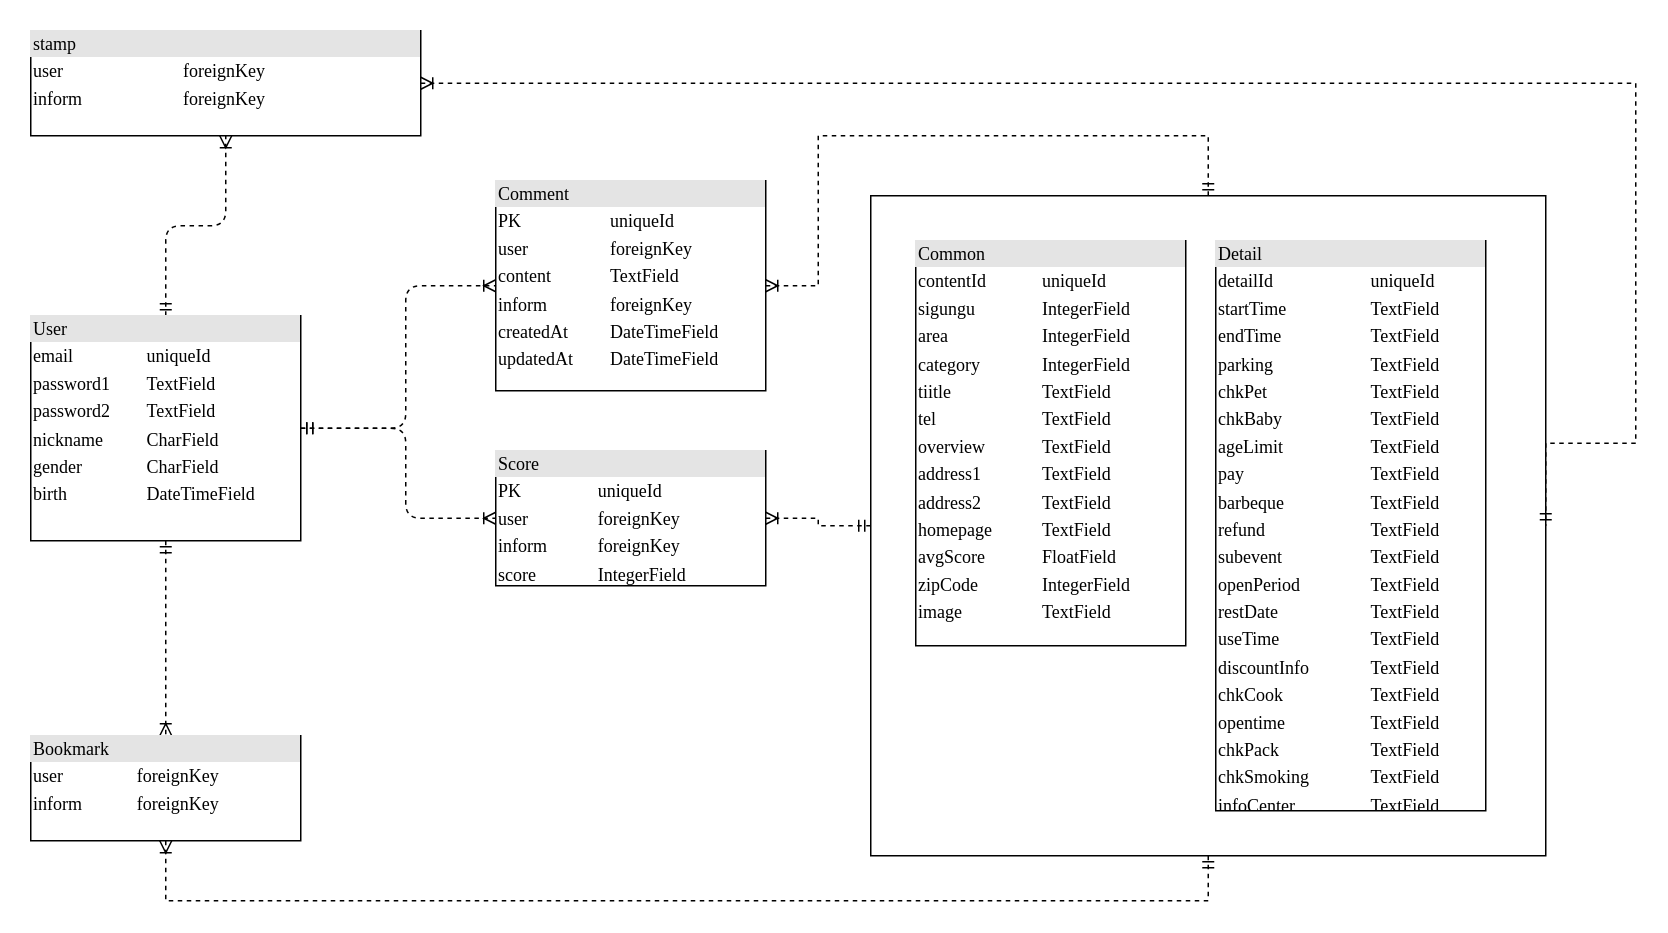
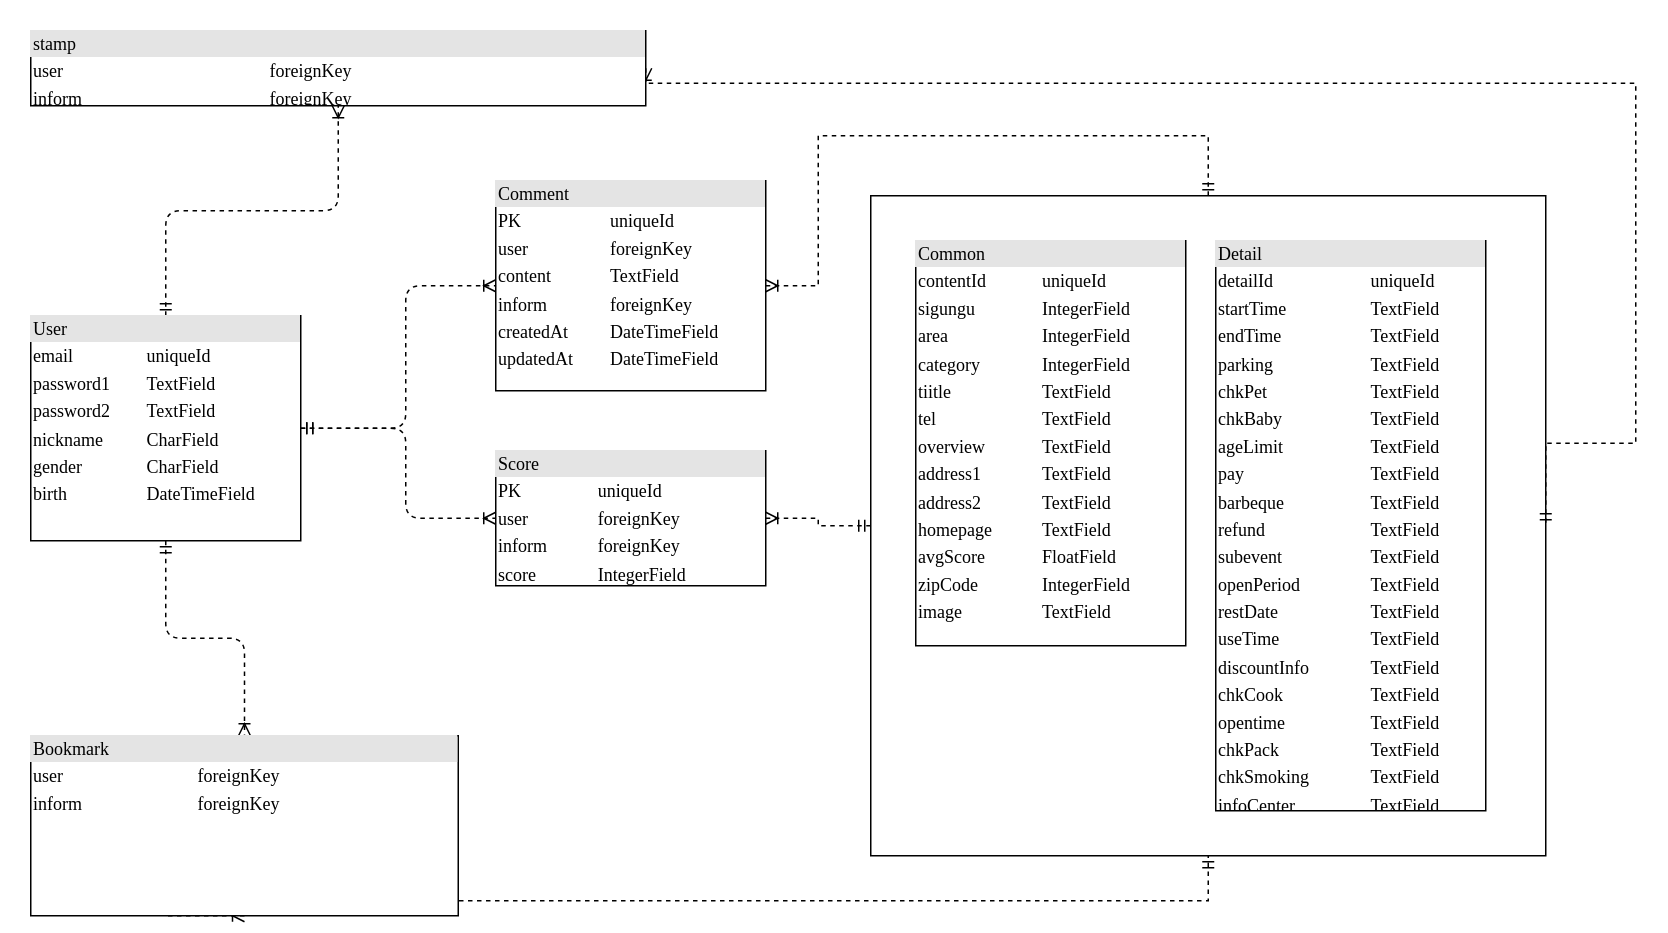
node "stamp user foreignKey inform foreignKey": size 390x105 -> 615x75
node "Bookmark user foreignKey inform foreignKey": size 270x105 -> 428x180
